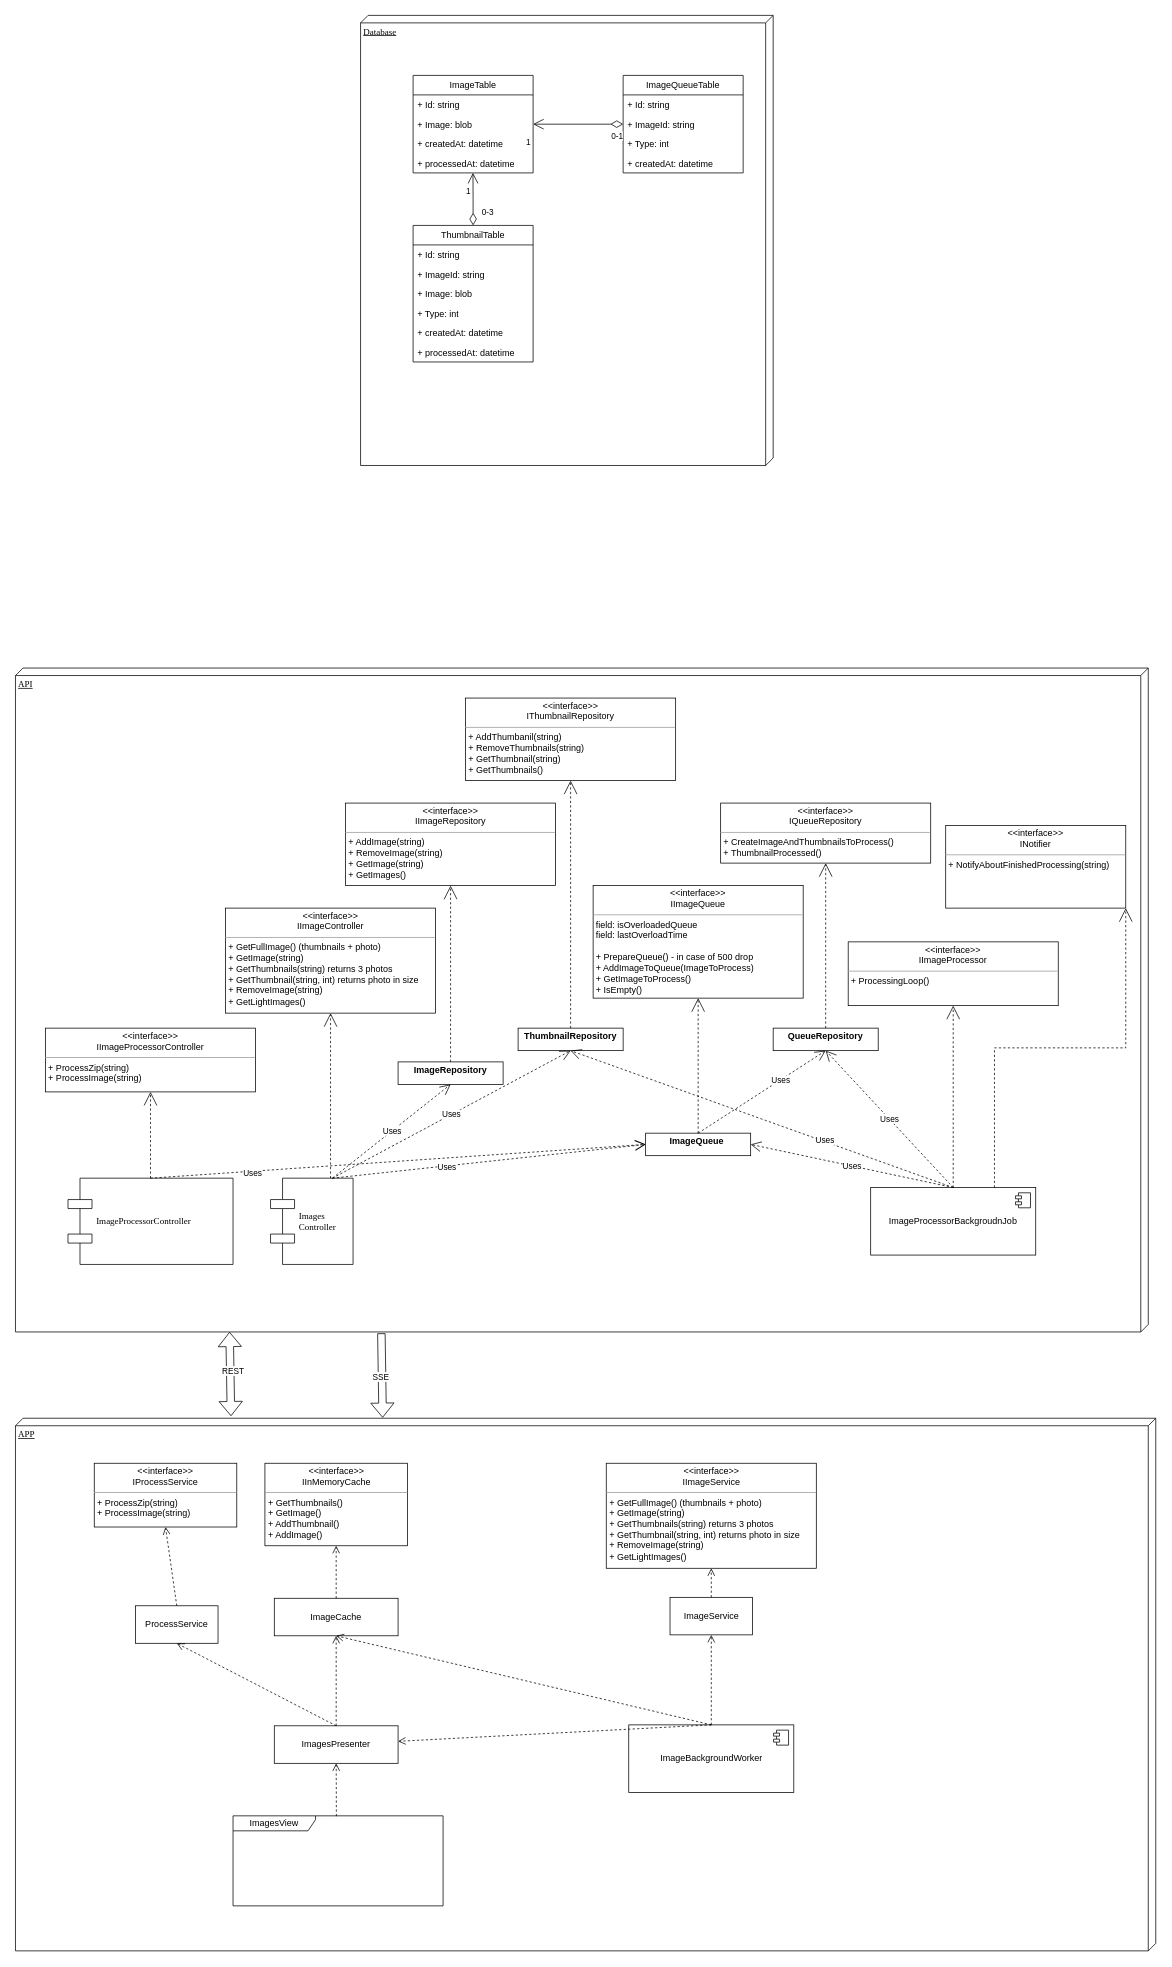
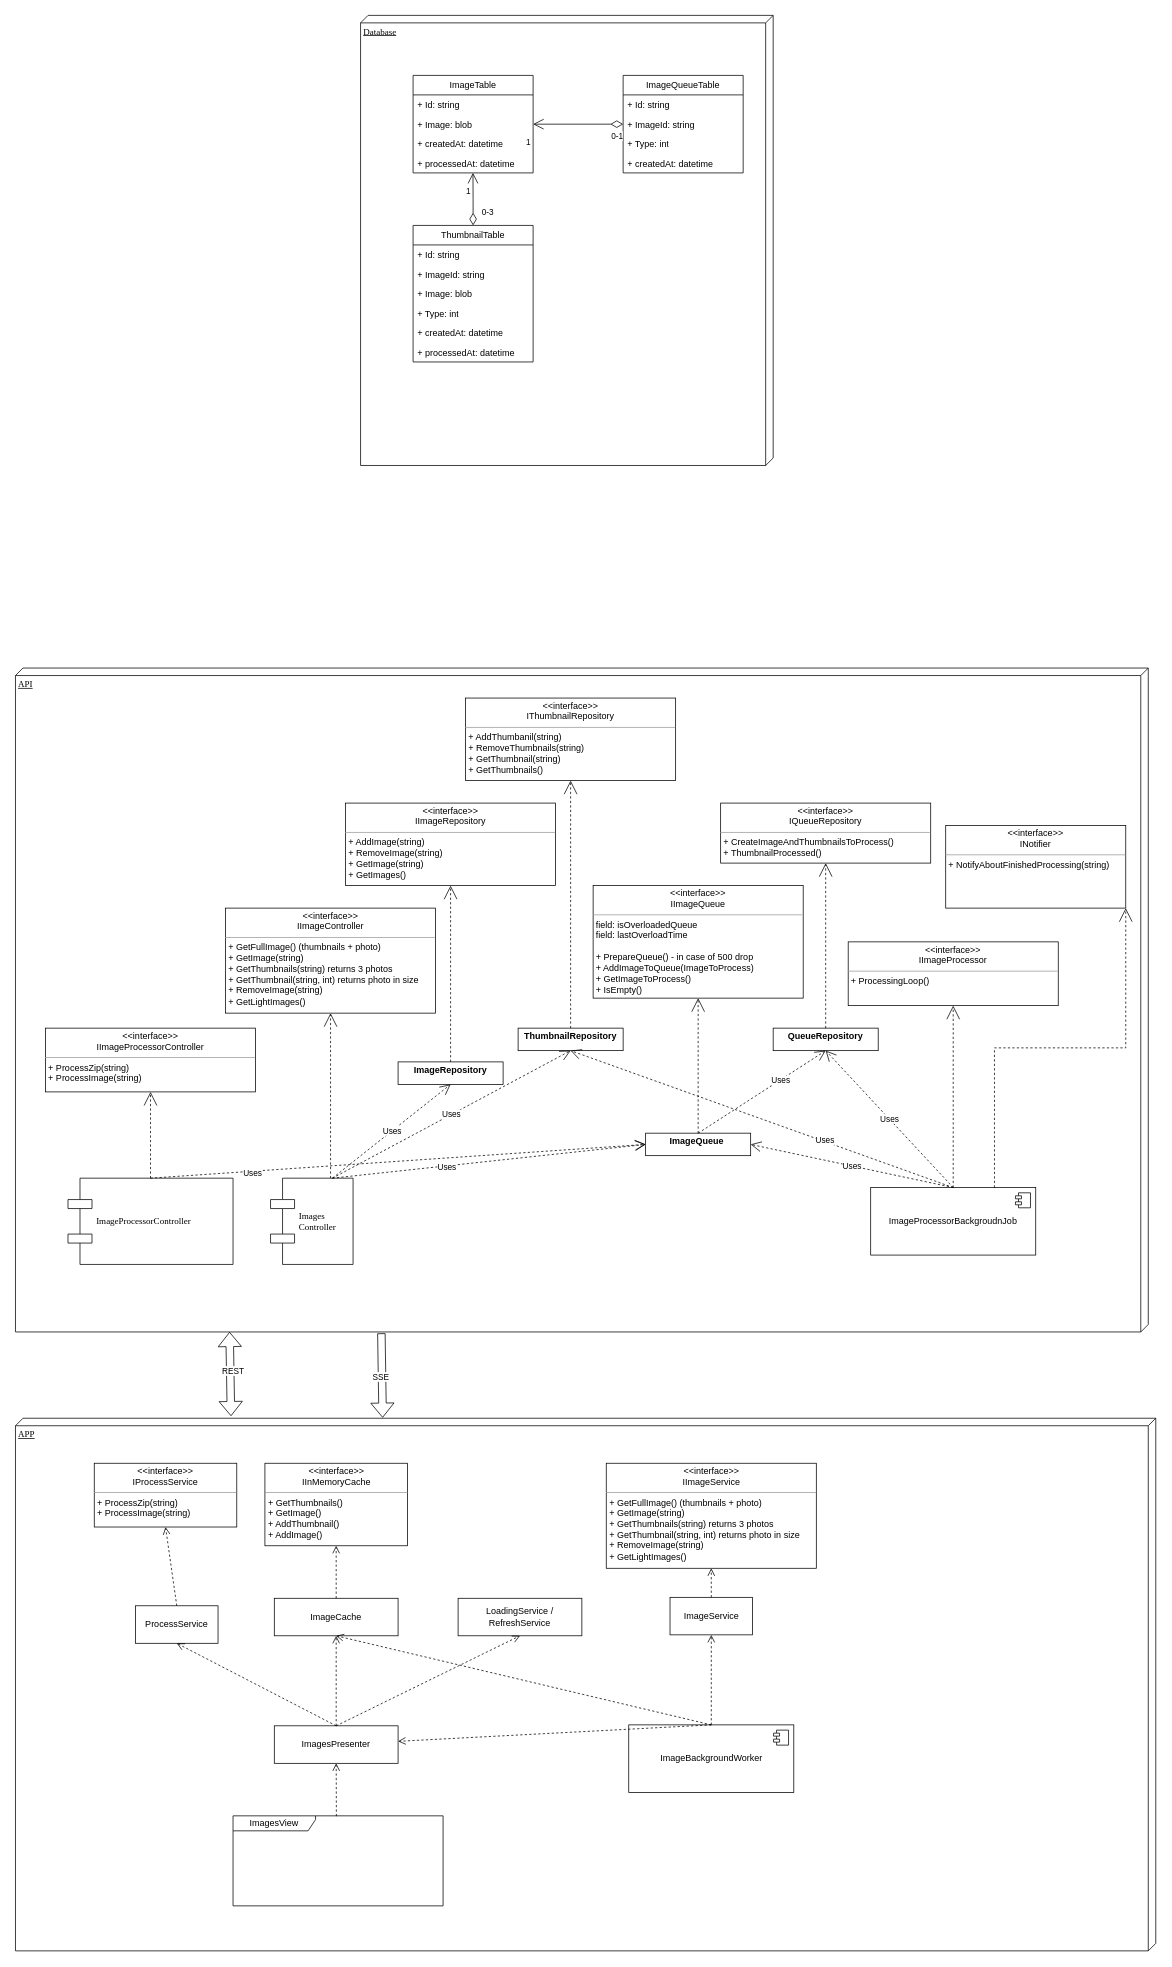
node "LoadingService / RefreshService": added
edge "ImagesPresenter" -> "LoadingService / RefreshService": added
